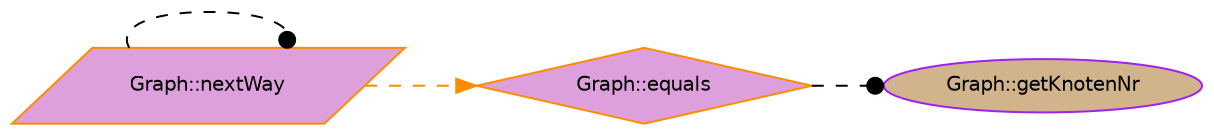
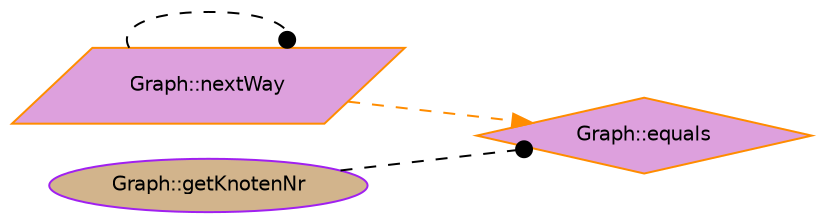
edge "Graph::equals" -> "Graph::getKnotenNr": reversed
